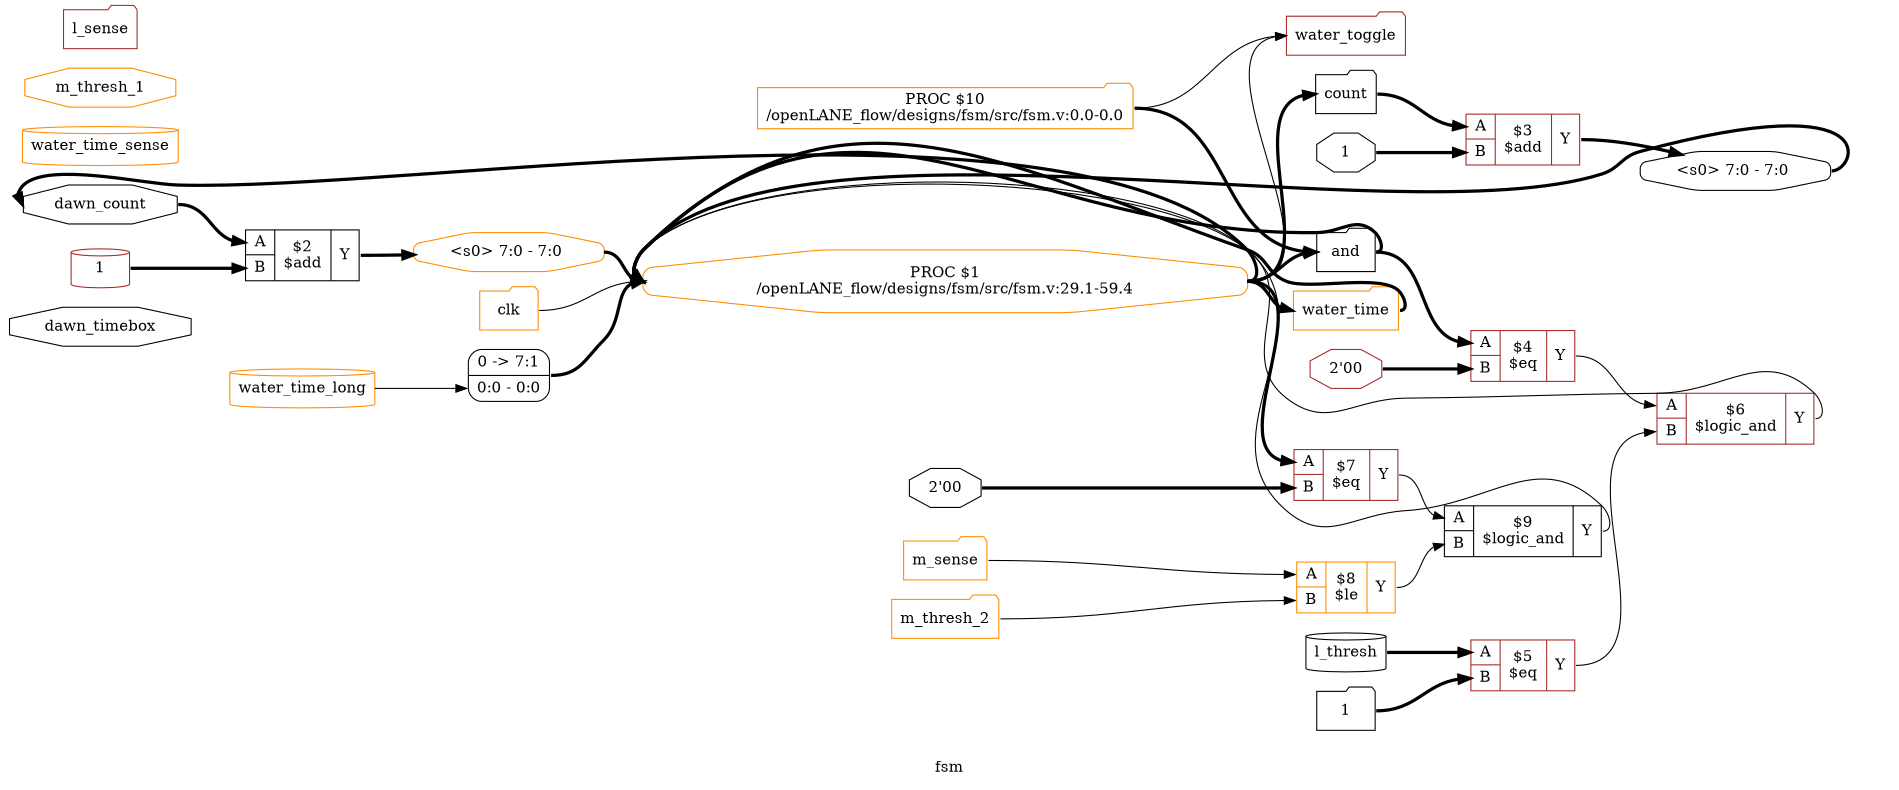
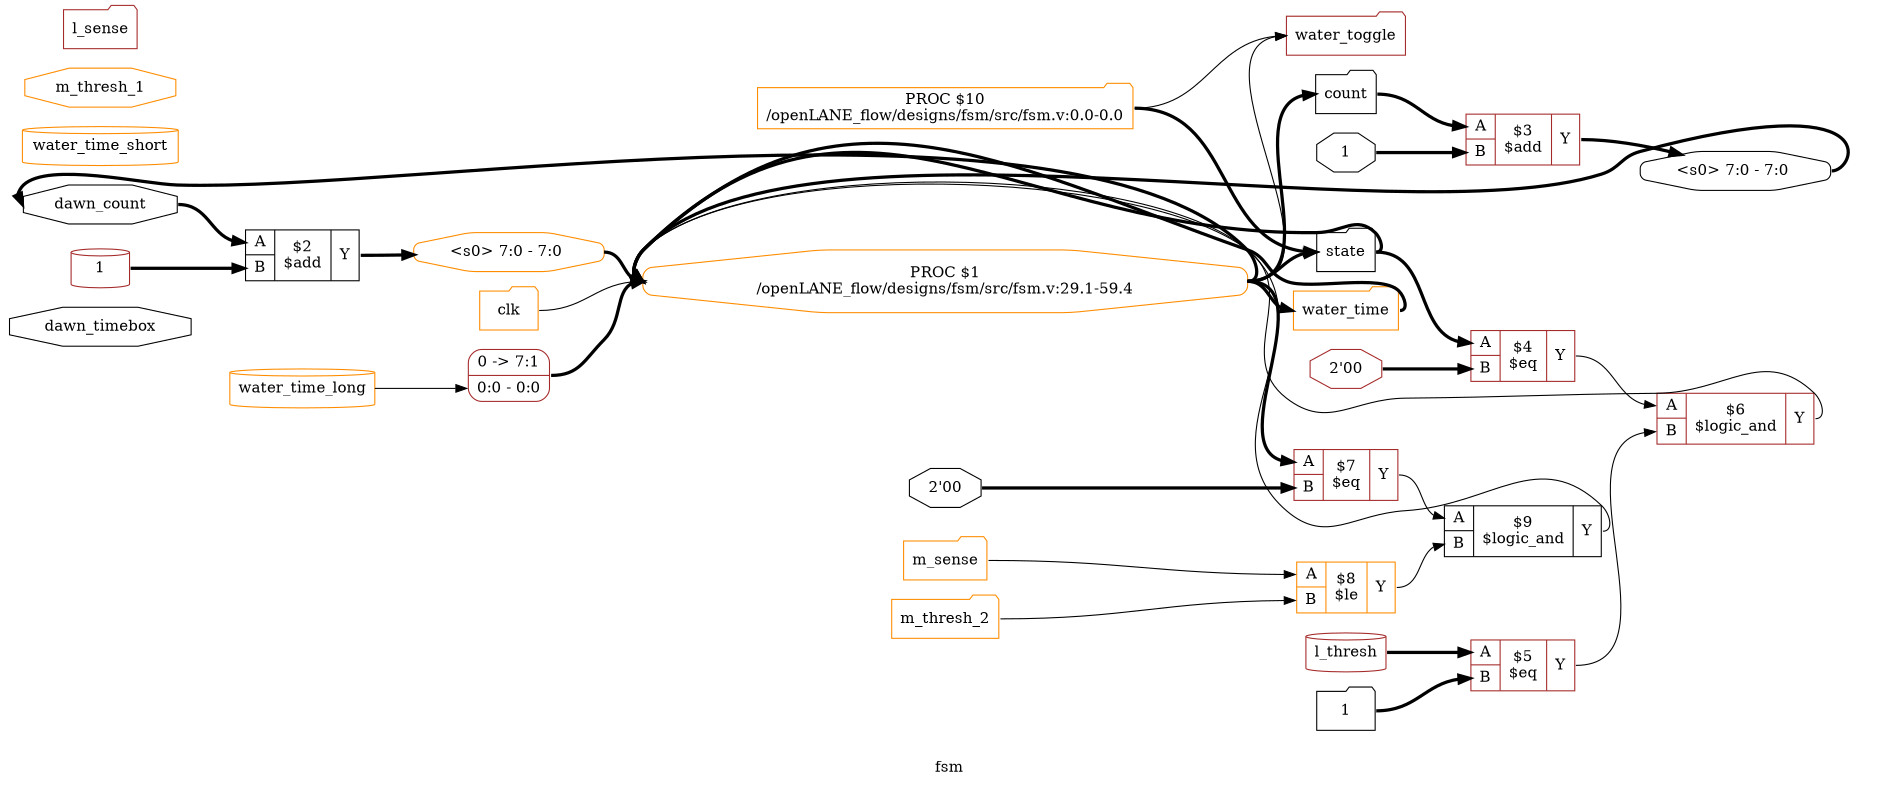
node "water_time_sense": label "water_time_sense" -> "water_time_short"
node "and": label "and" -> "state"
node "0 -> 7:1": color black -> brown
node "l_thresh": color black -> brown
